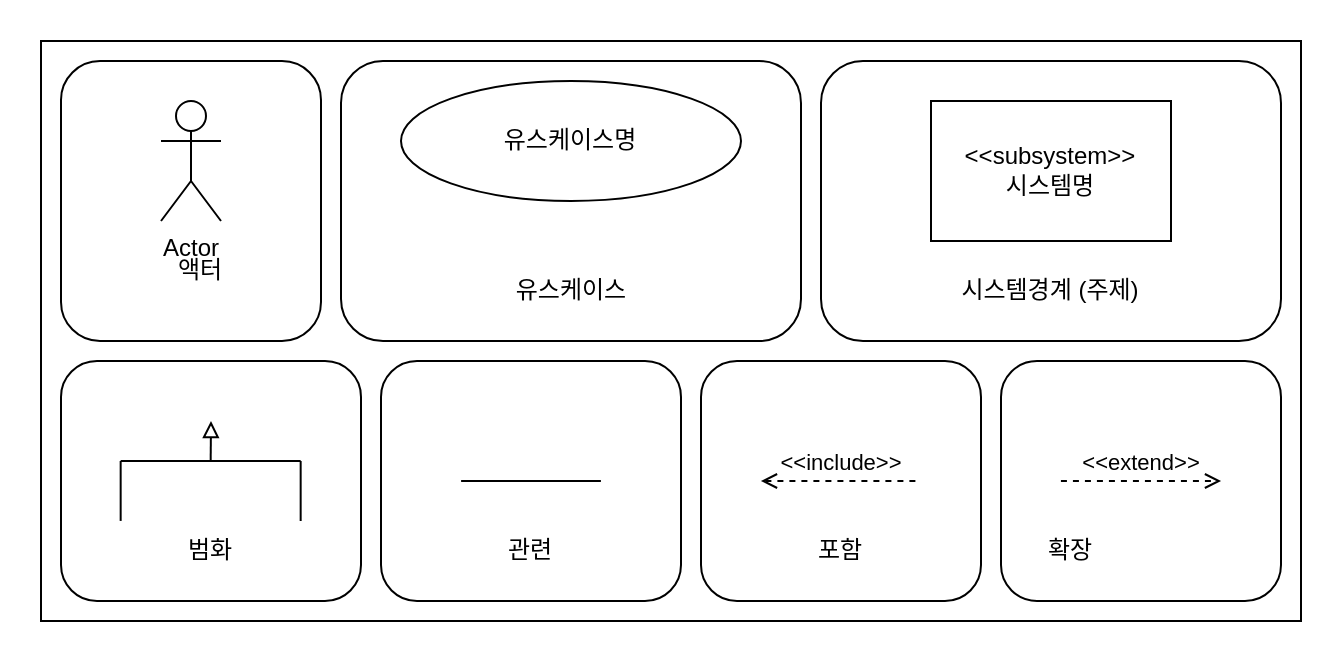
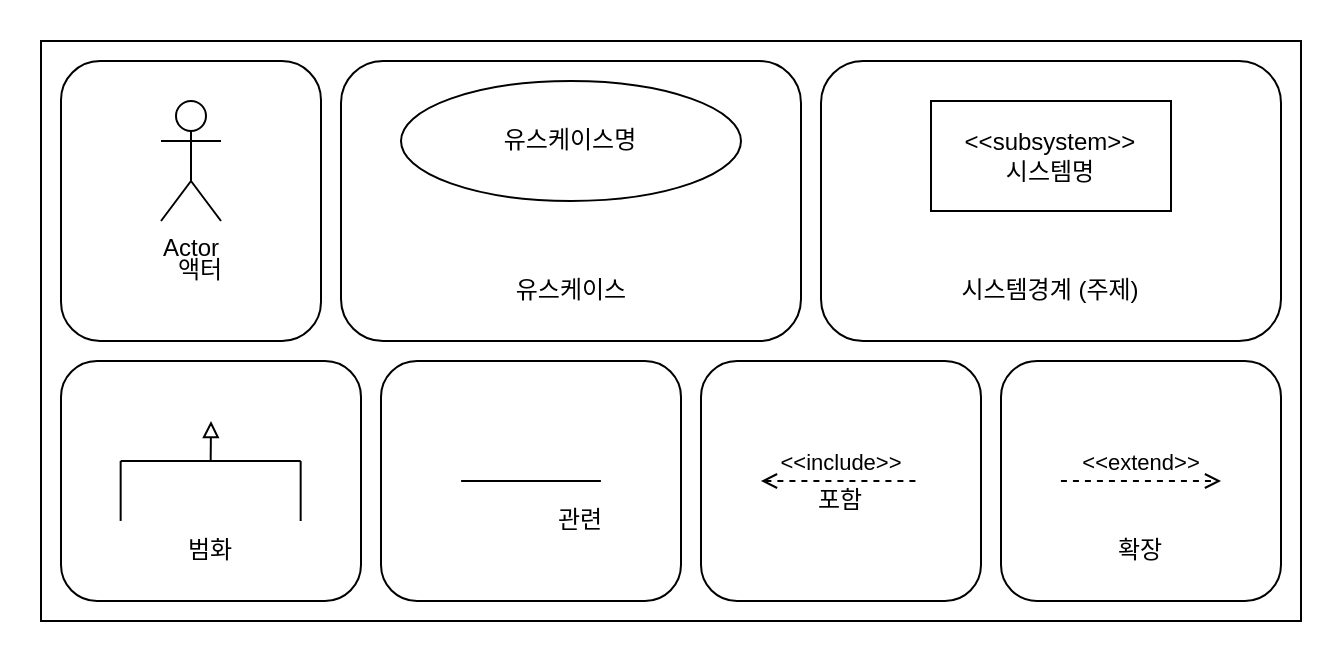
node "<<subsystem>> 시스템명": size 240x140 -> 240x110
node "관련": moved (531, 551) -> (581, 521)
node "포함": moved (841, 551) -> (841, 501)
node "확장": moved (1071, 551) -> (1141, 551)
